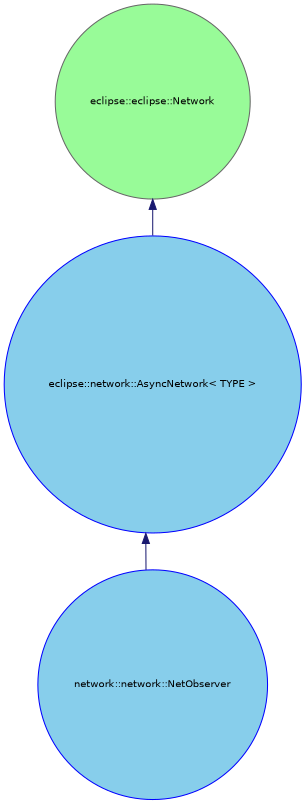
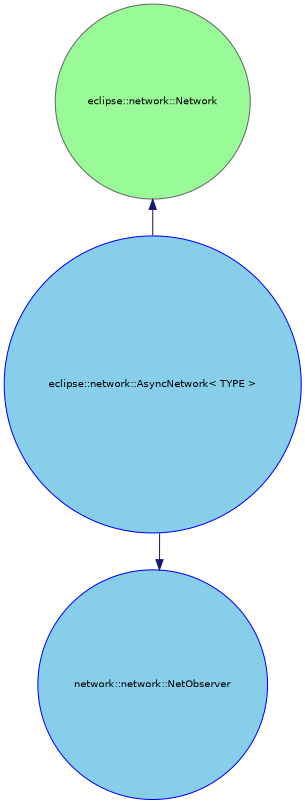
node "eclipse::eclipse::Network": label "eclipse::eclipse::Network" -> "eclipse::network::Network"
edge "network::network::NetObserver" -> "eclipse::network::AsyncNetwork< TYPE >": reversed
